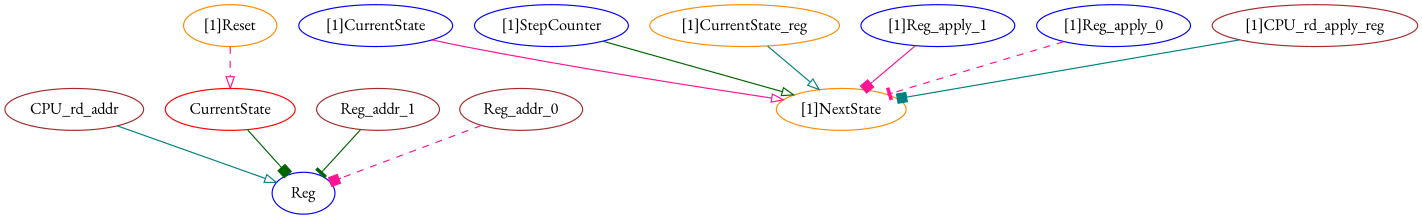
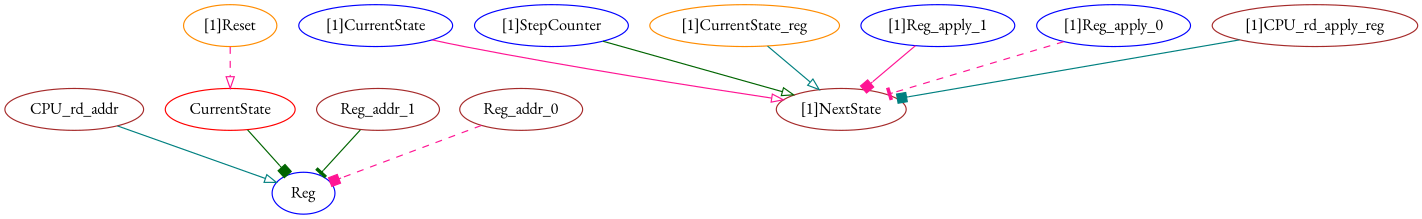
node "[1]NextState": color darkorange -> brown
